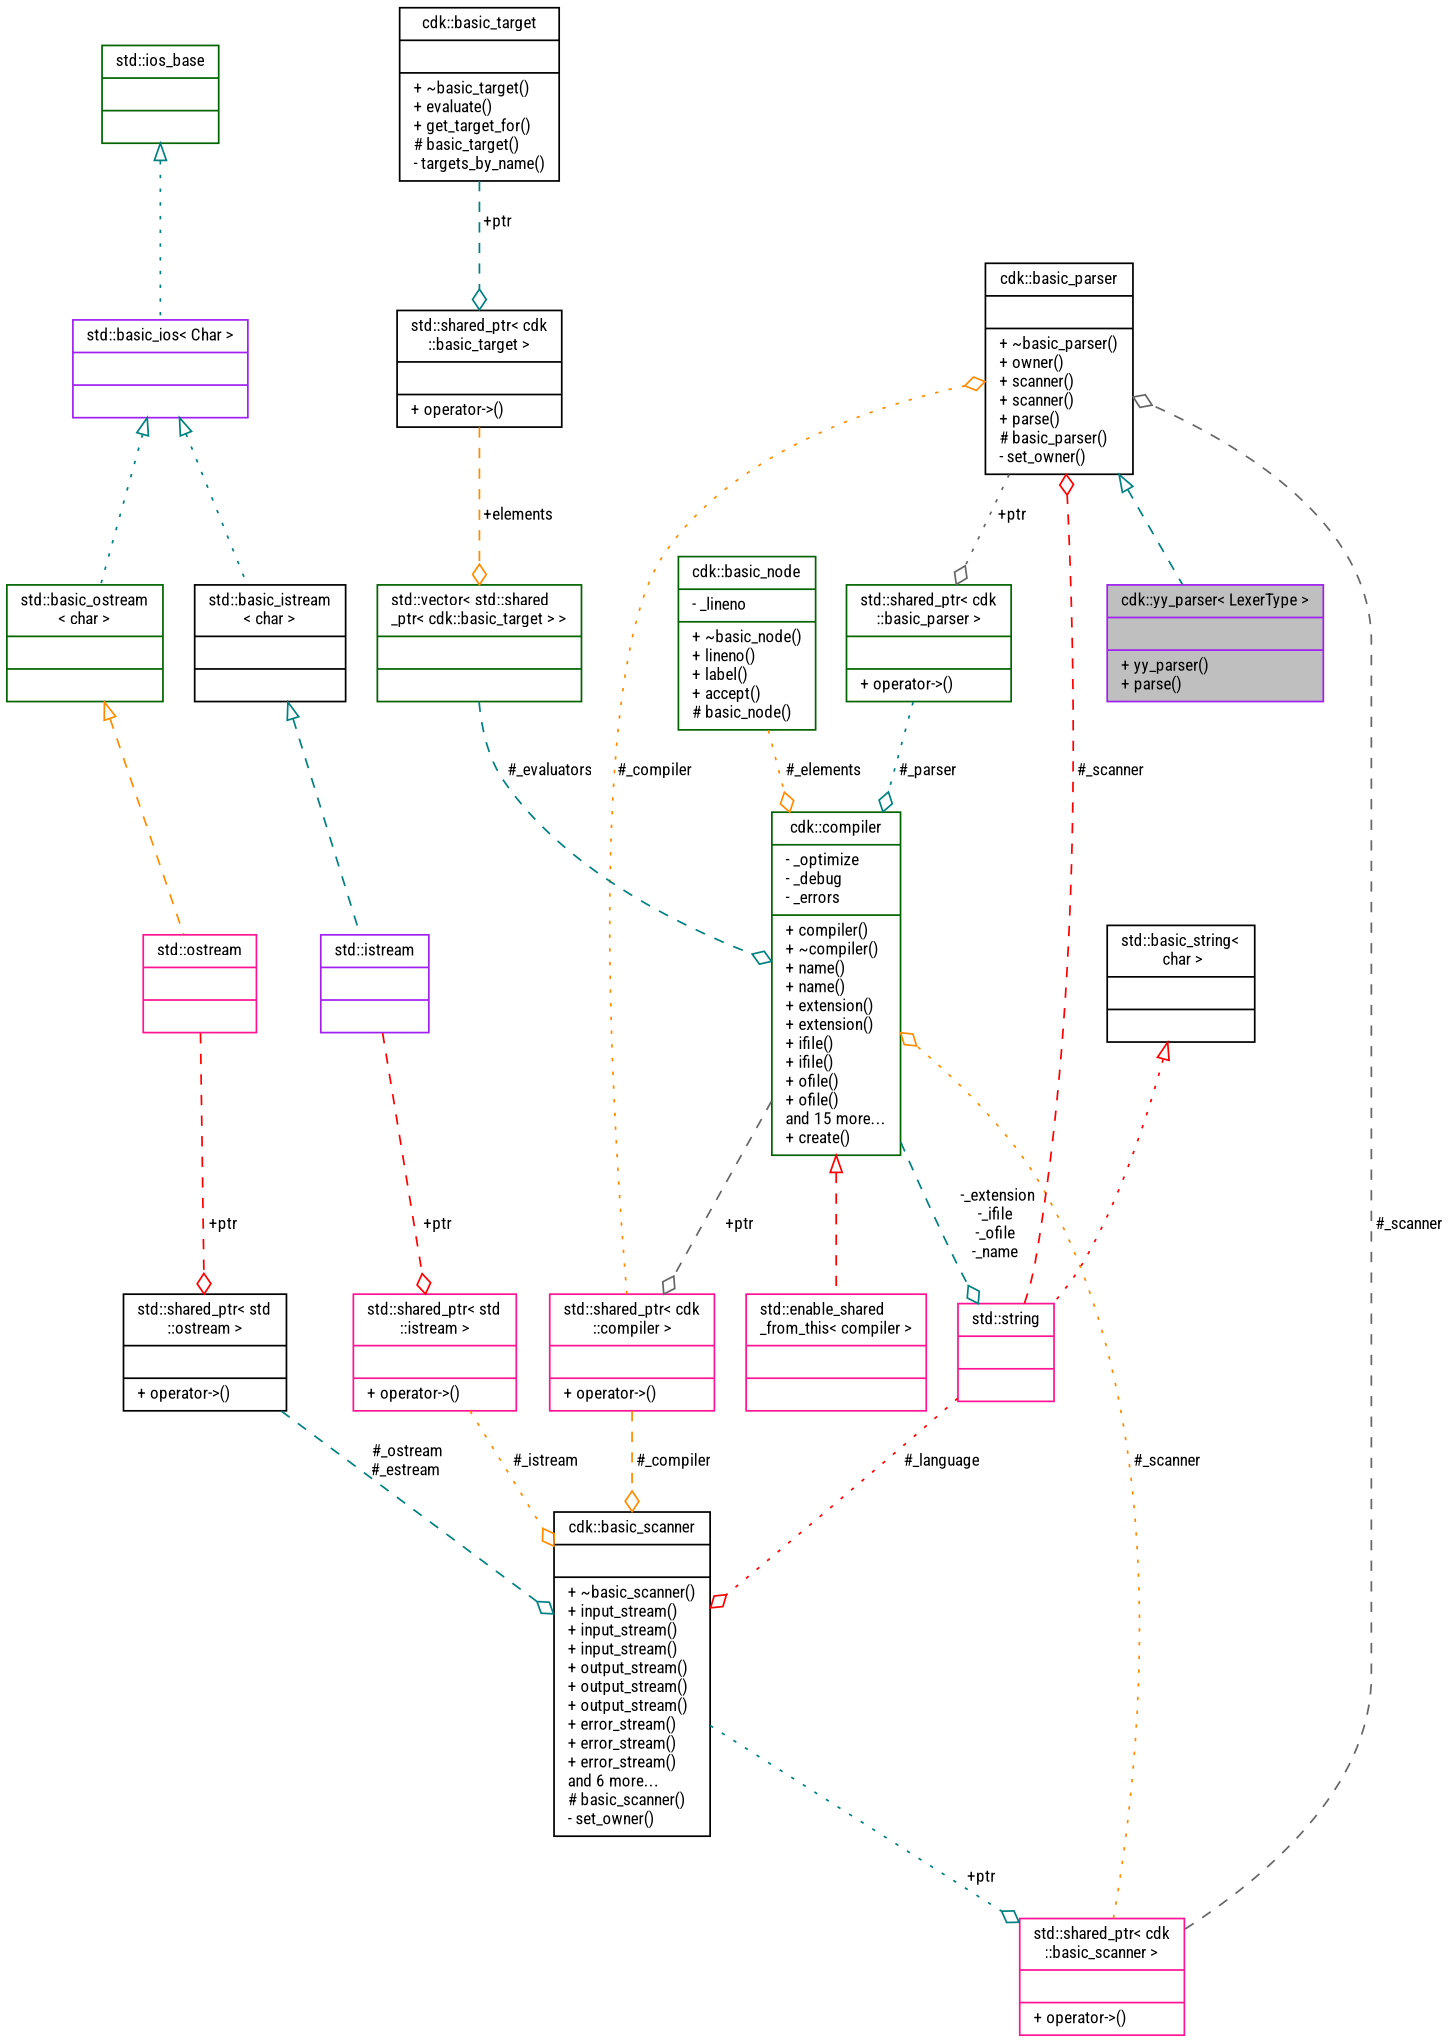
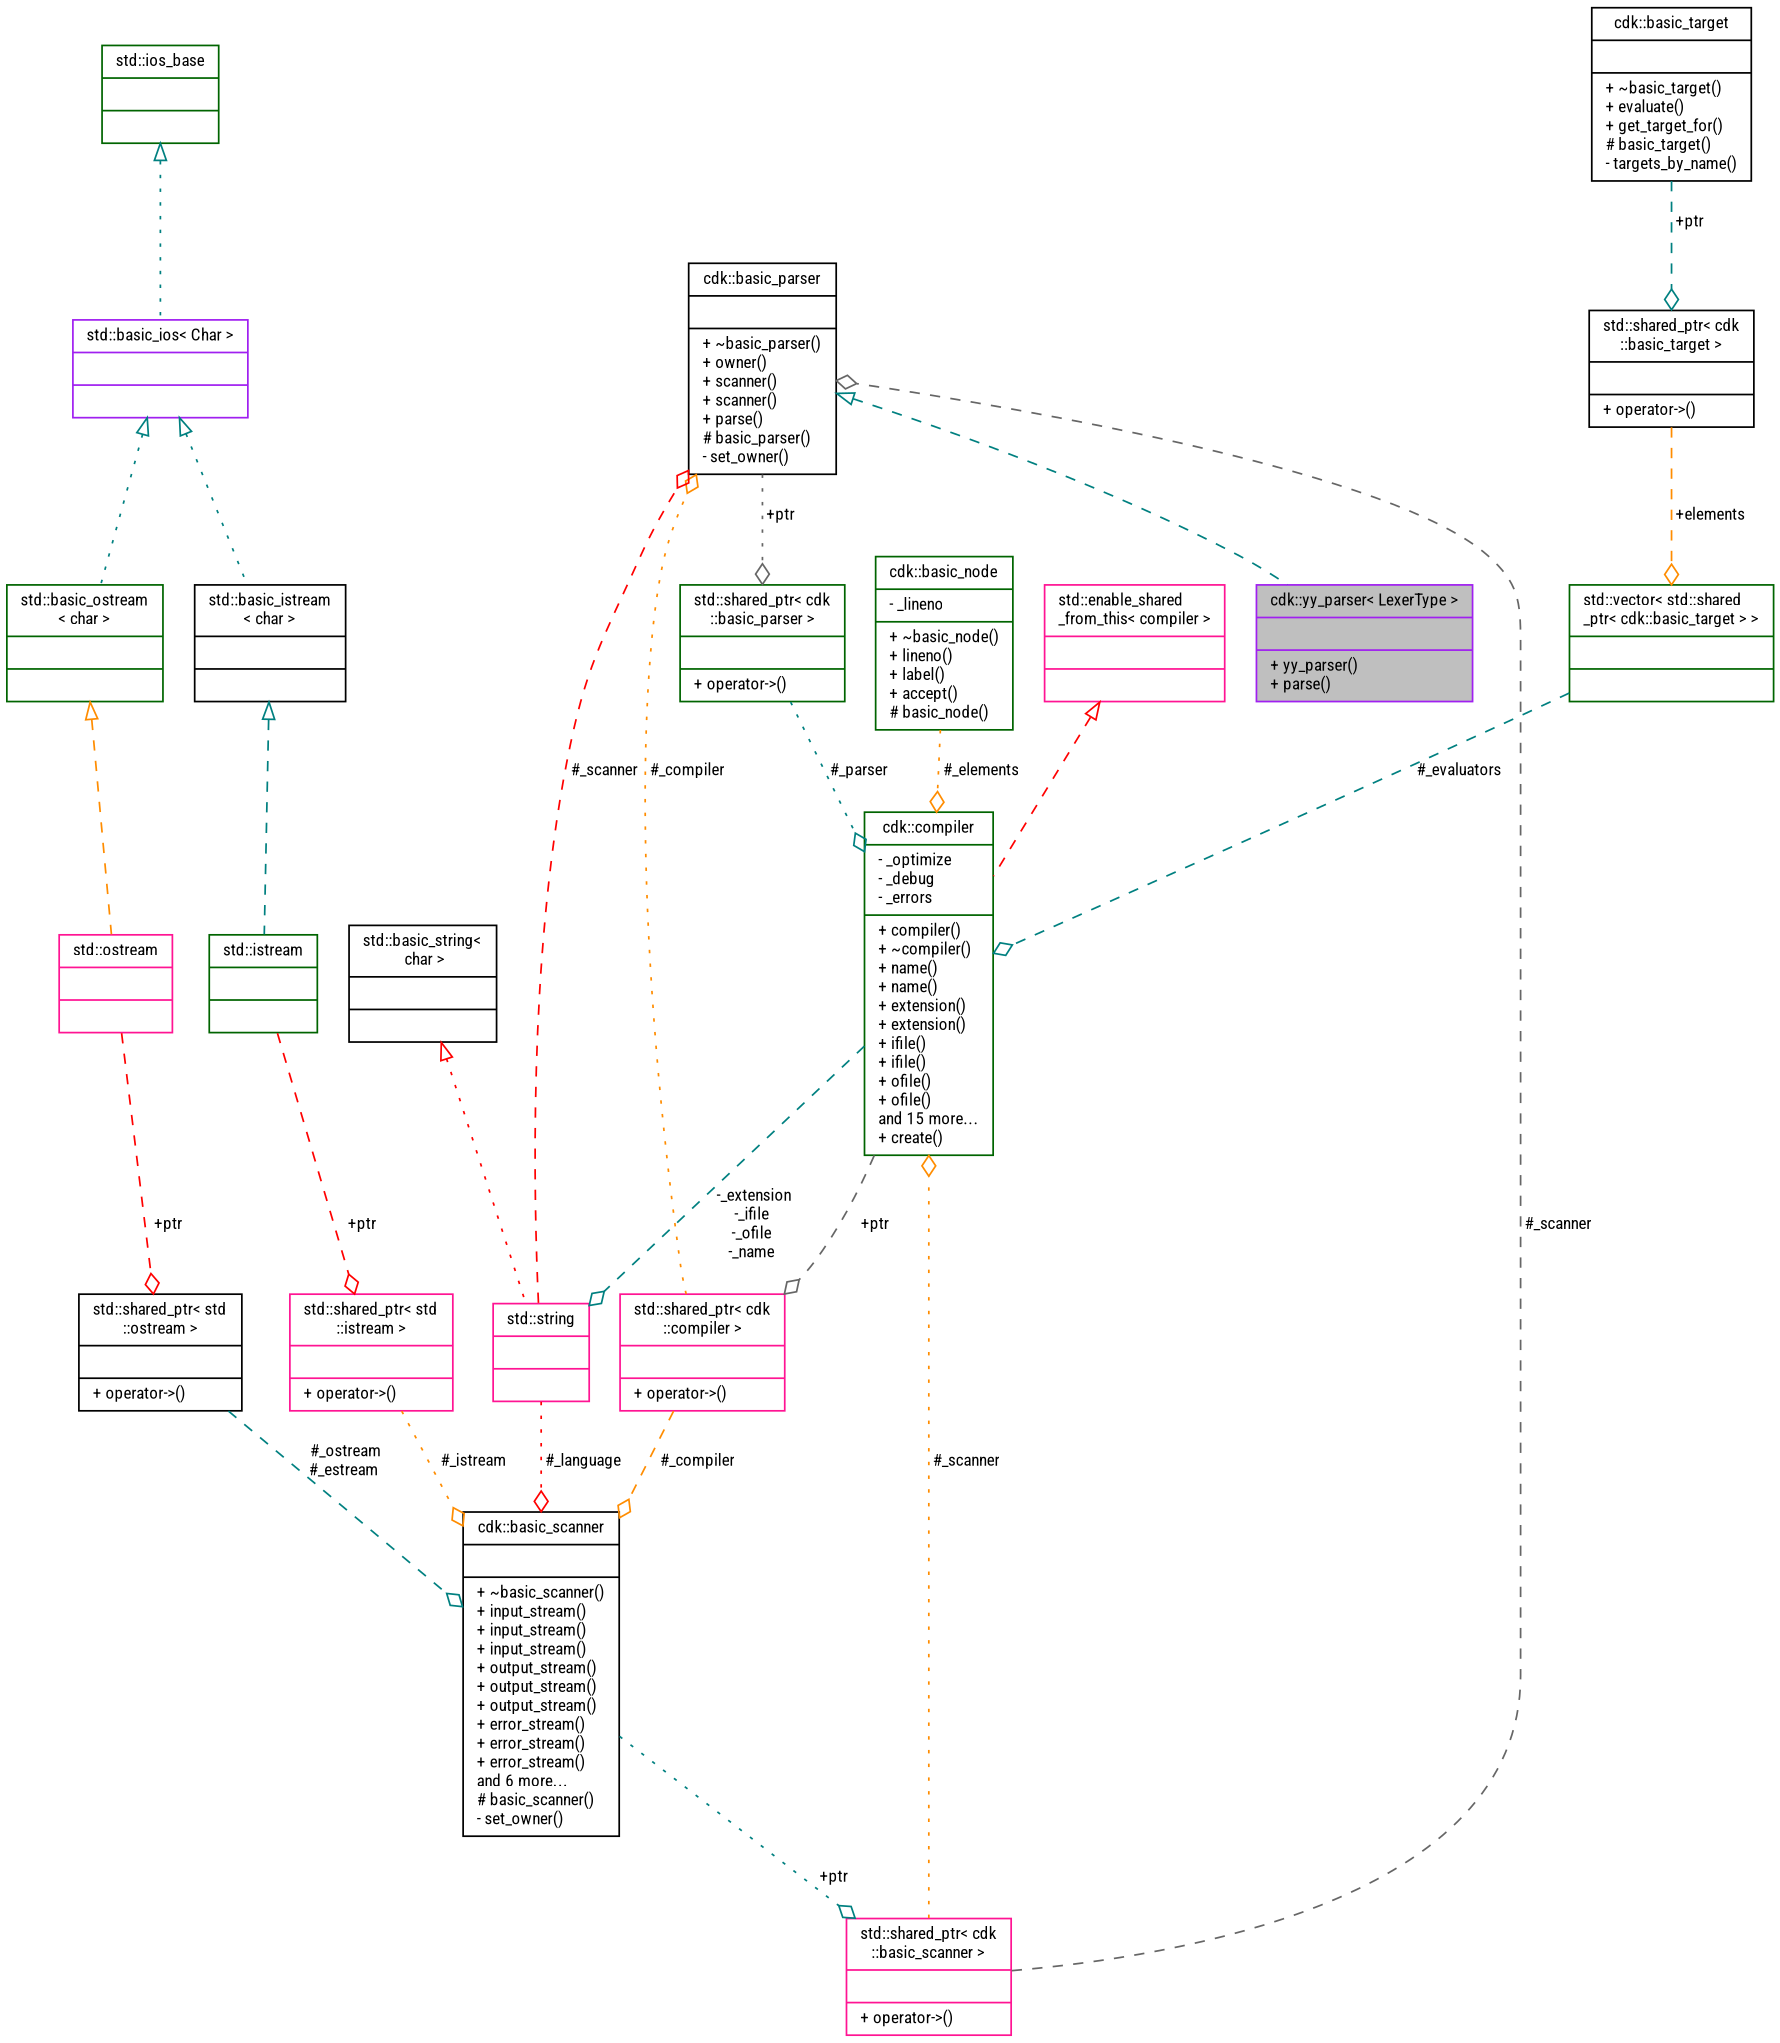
node "std::istream": color purple -> darkgreen
edge "std::enable_shared" -> "cdk::compiler": reversed
